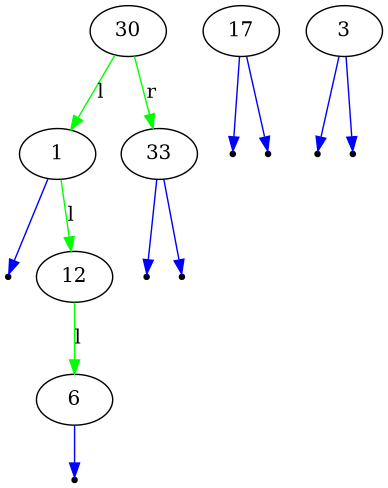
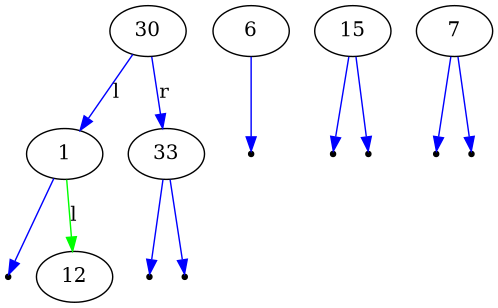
node "17": label "17" -> "15"
node "3": label "3" -> "7"
edge "30" -> "33": color green -> blue
edge "30" -> "1": color green -> blue
edge "12" -> "6": removed, label "l"
